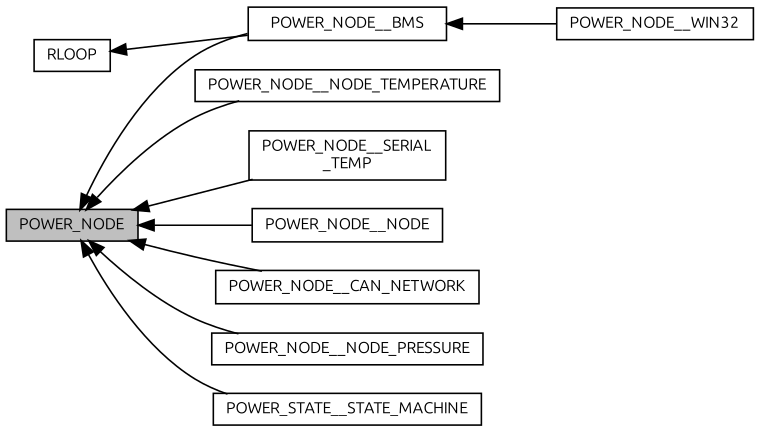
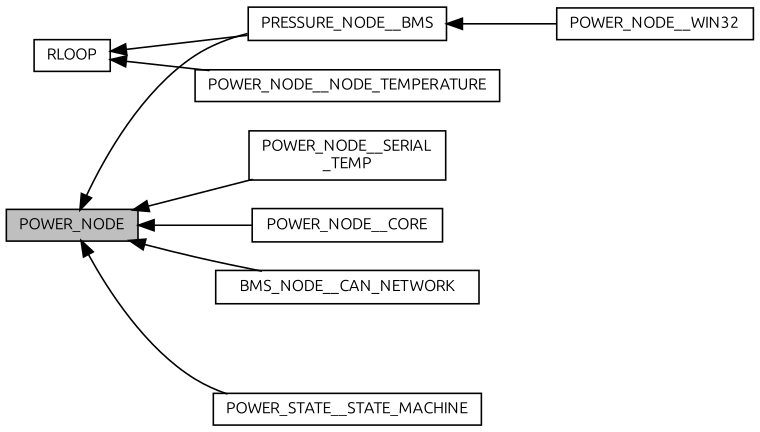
node "POWER_NODE__BMS": label "POWER_NODE__BMS" -> "PRESSURE_NODE__BMS"
edge "POWER_NODE__NODE_TEMPERATURE" -> "POWER_NODE": now "POWER_NODE__NODE_TEMPERATURE" -> "RLOOP"
node "POWER_NODE__NODE": label "POWER_NODE__NODE" -> "POWER_NODE__CORE"
node "POWER_NODE__CAN_NETWORK": label "POWER_NODE__CAN_NETWORK" -> "BMS_NODE__CAN_NETWORK"
node "POWER_NODE__NODE_PRESSURE": removed
